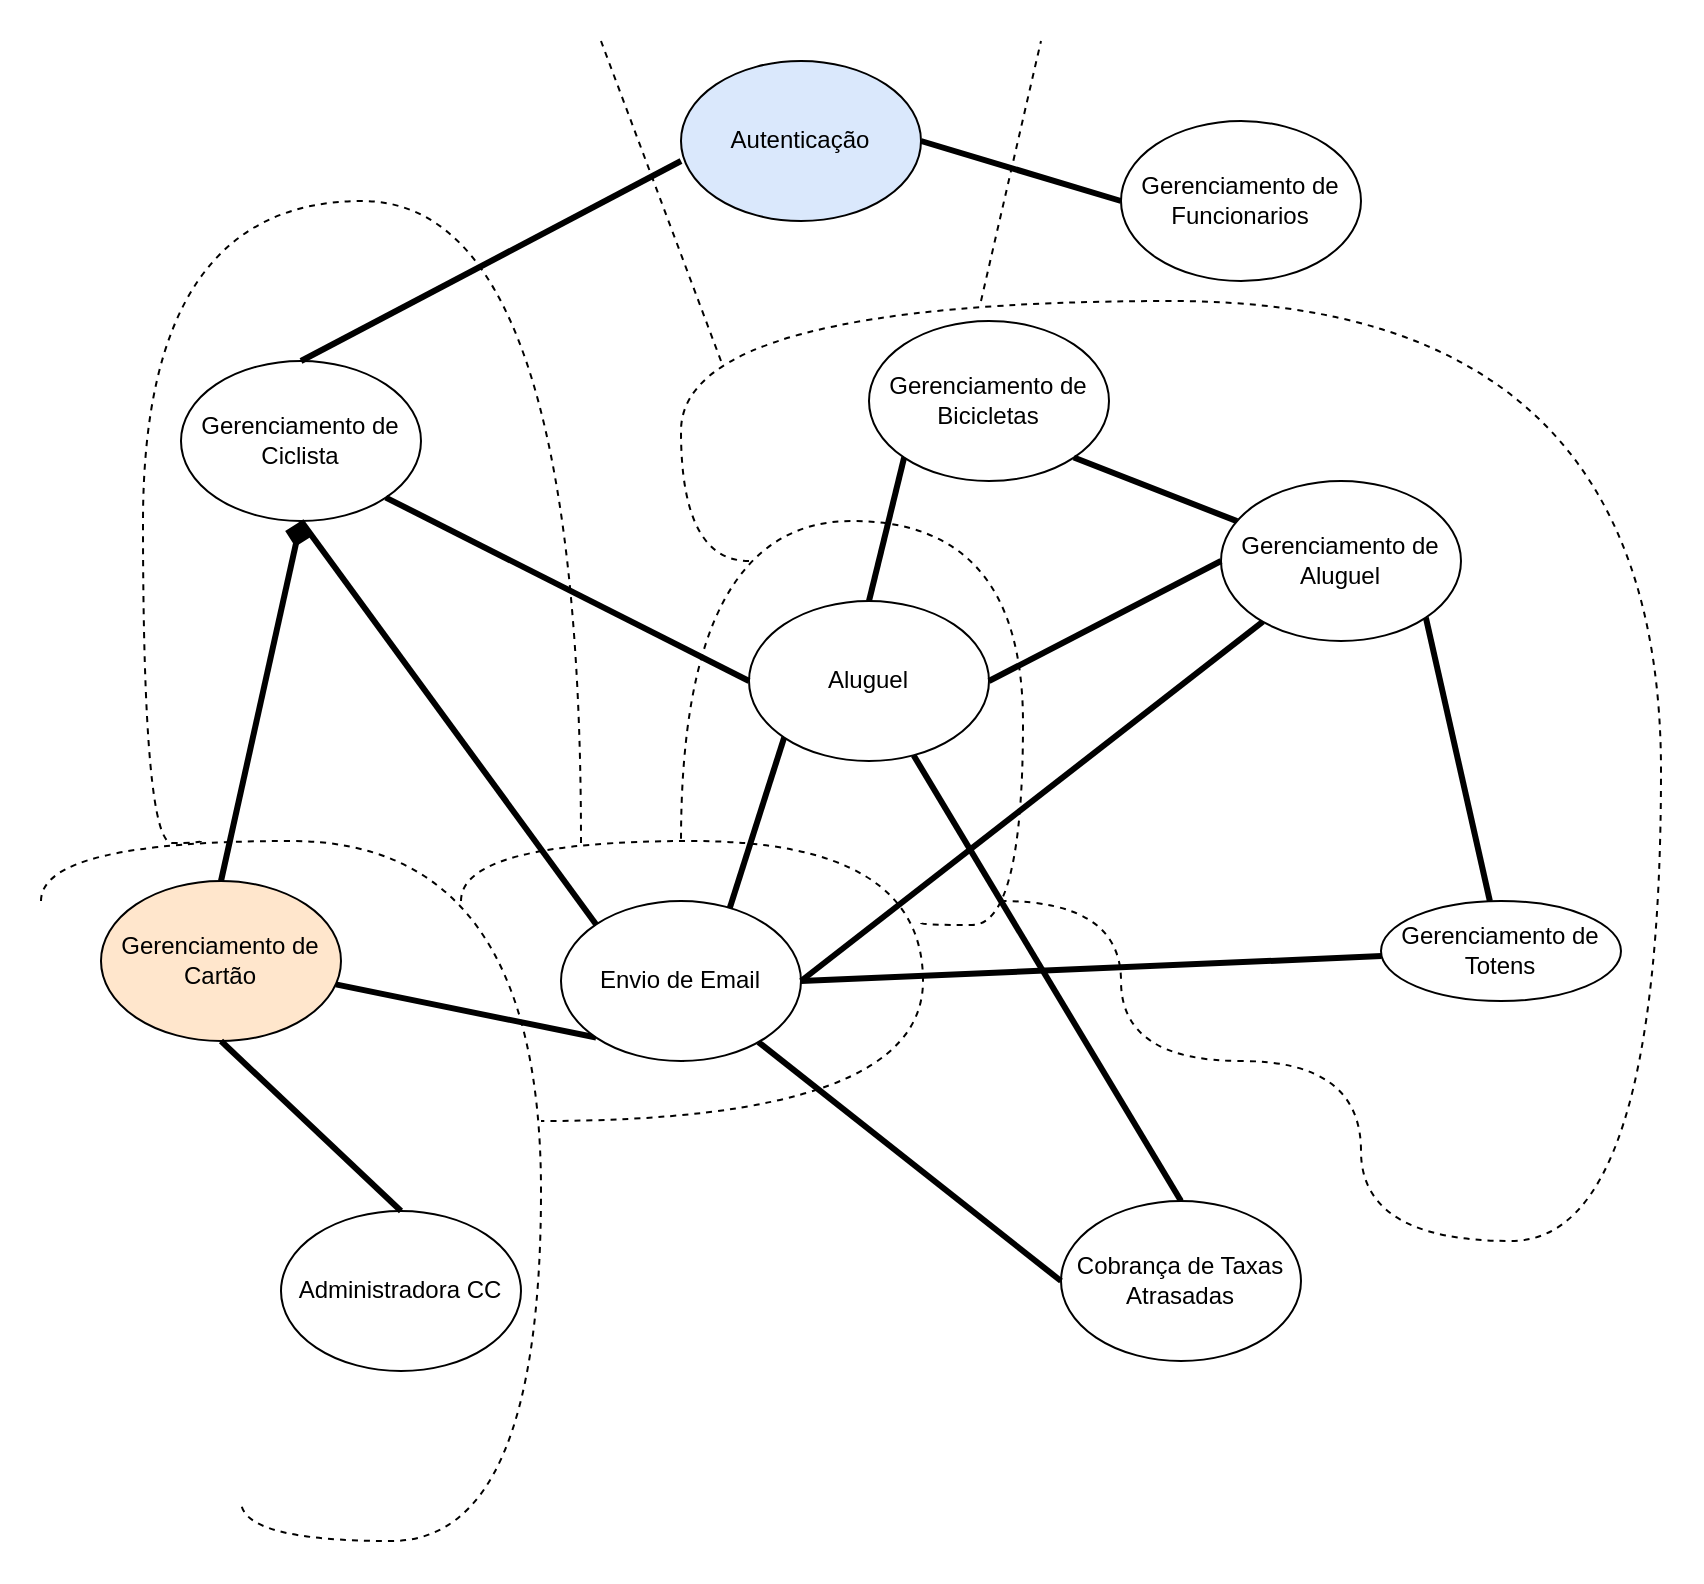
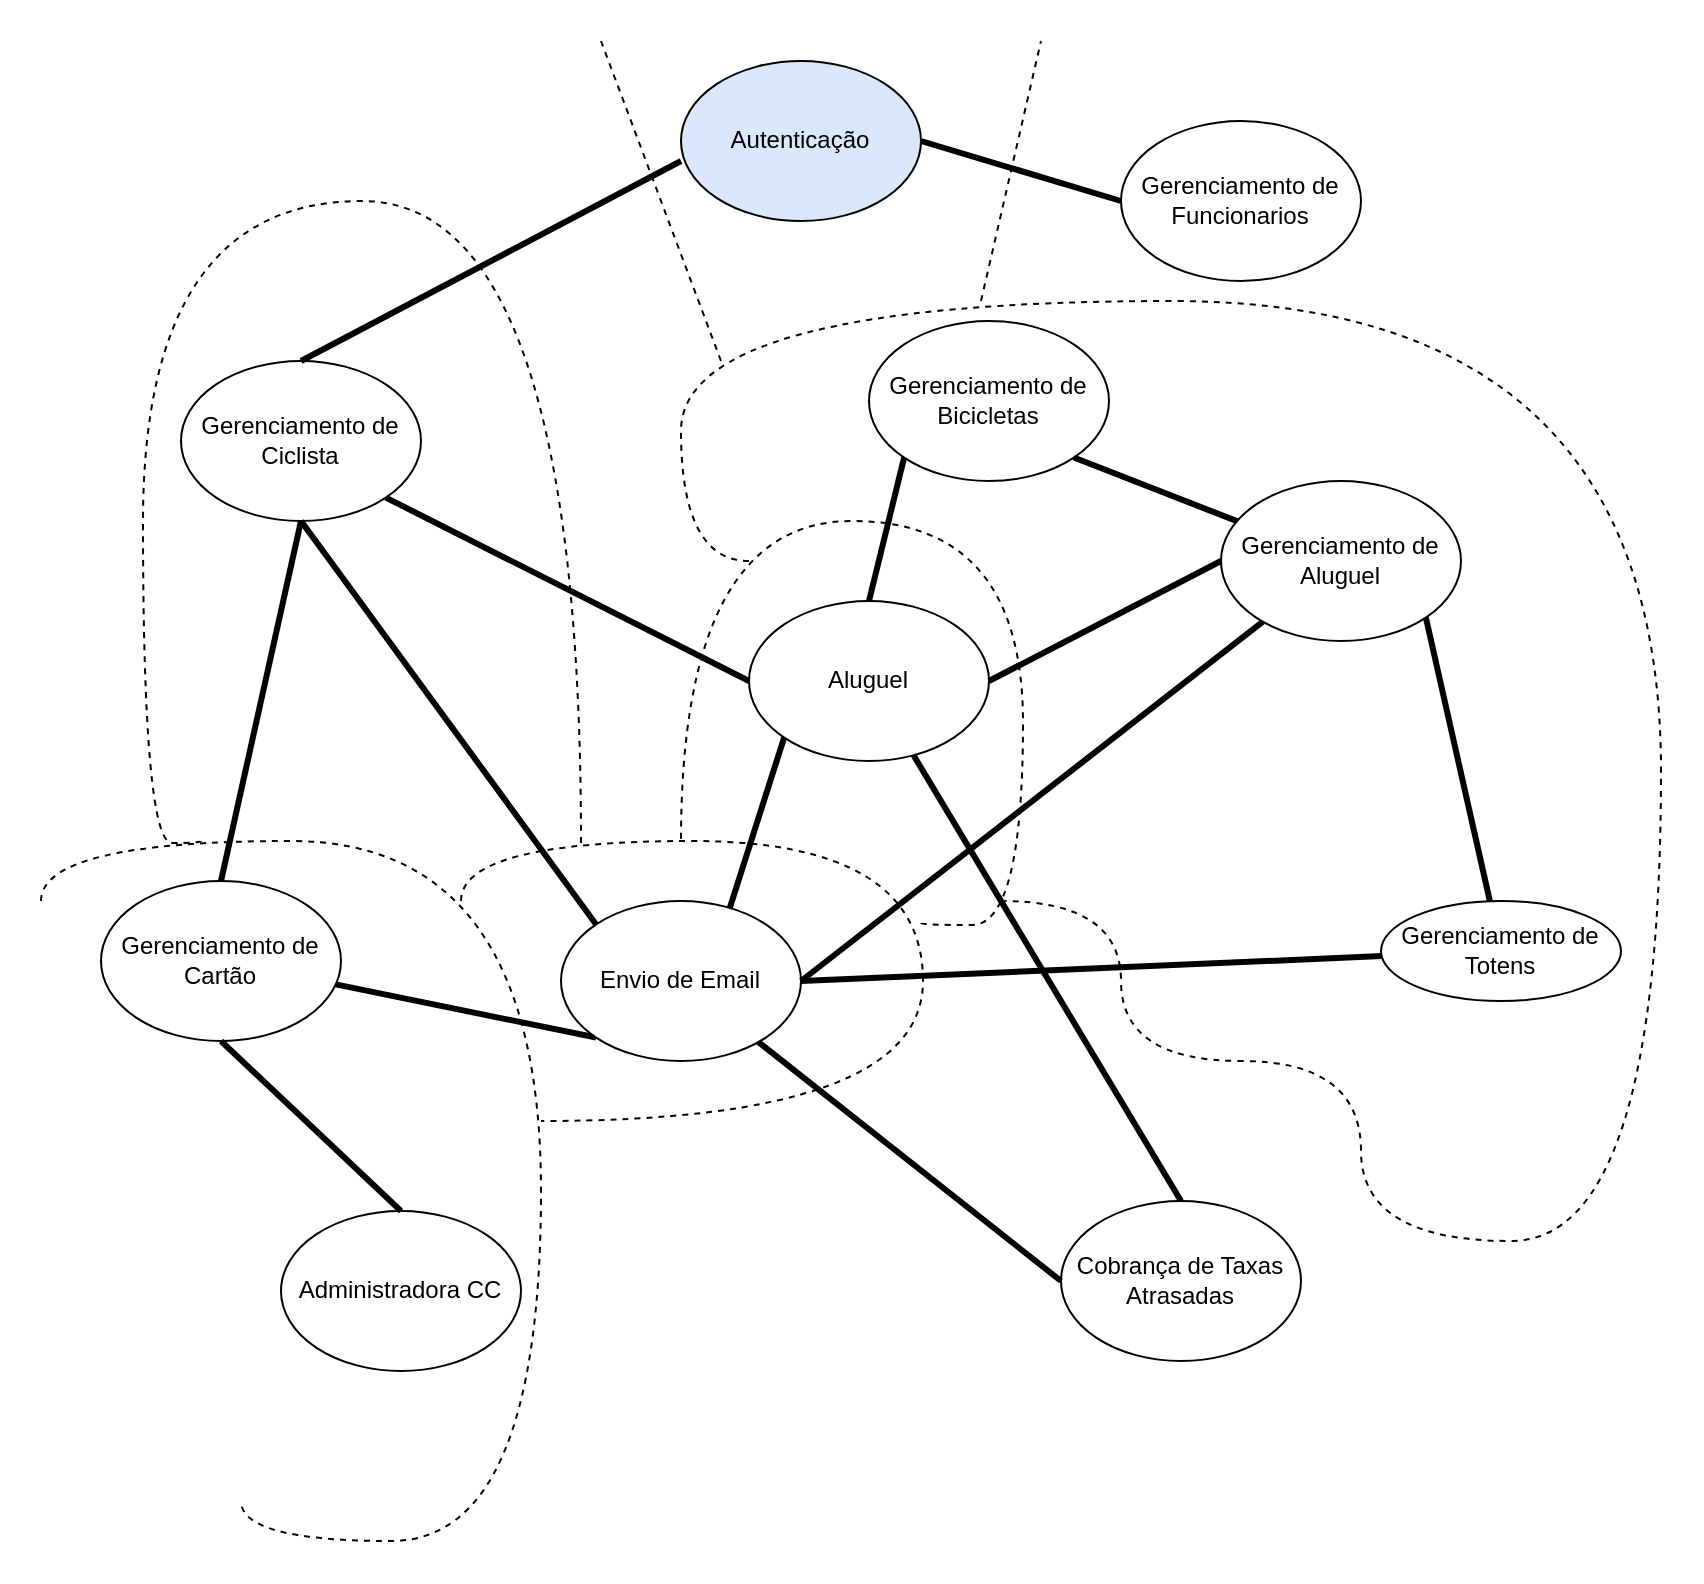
edge "Gerenciamento de Cartão" -> "Gerenciamento de Ciclista": arrowhead diamond -> none
node "Gerenciamento de Cartão": fillcolor #ffe6cc -> #ffffff
